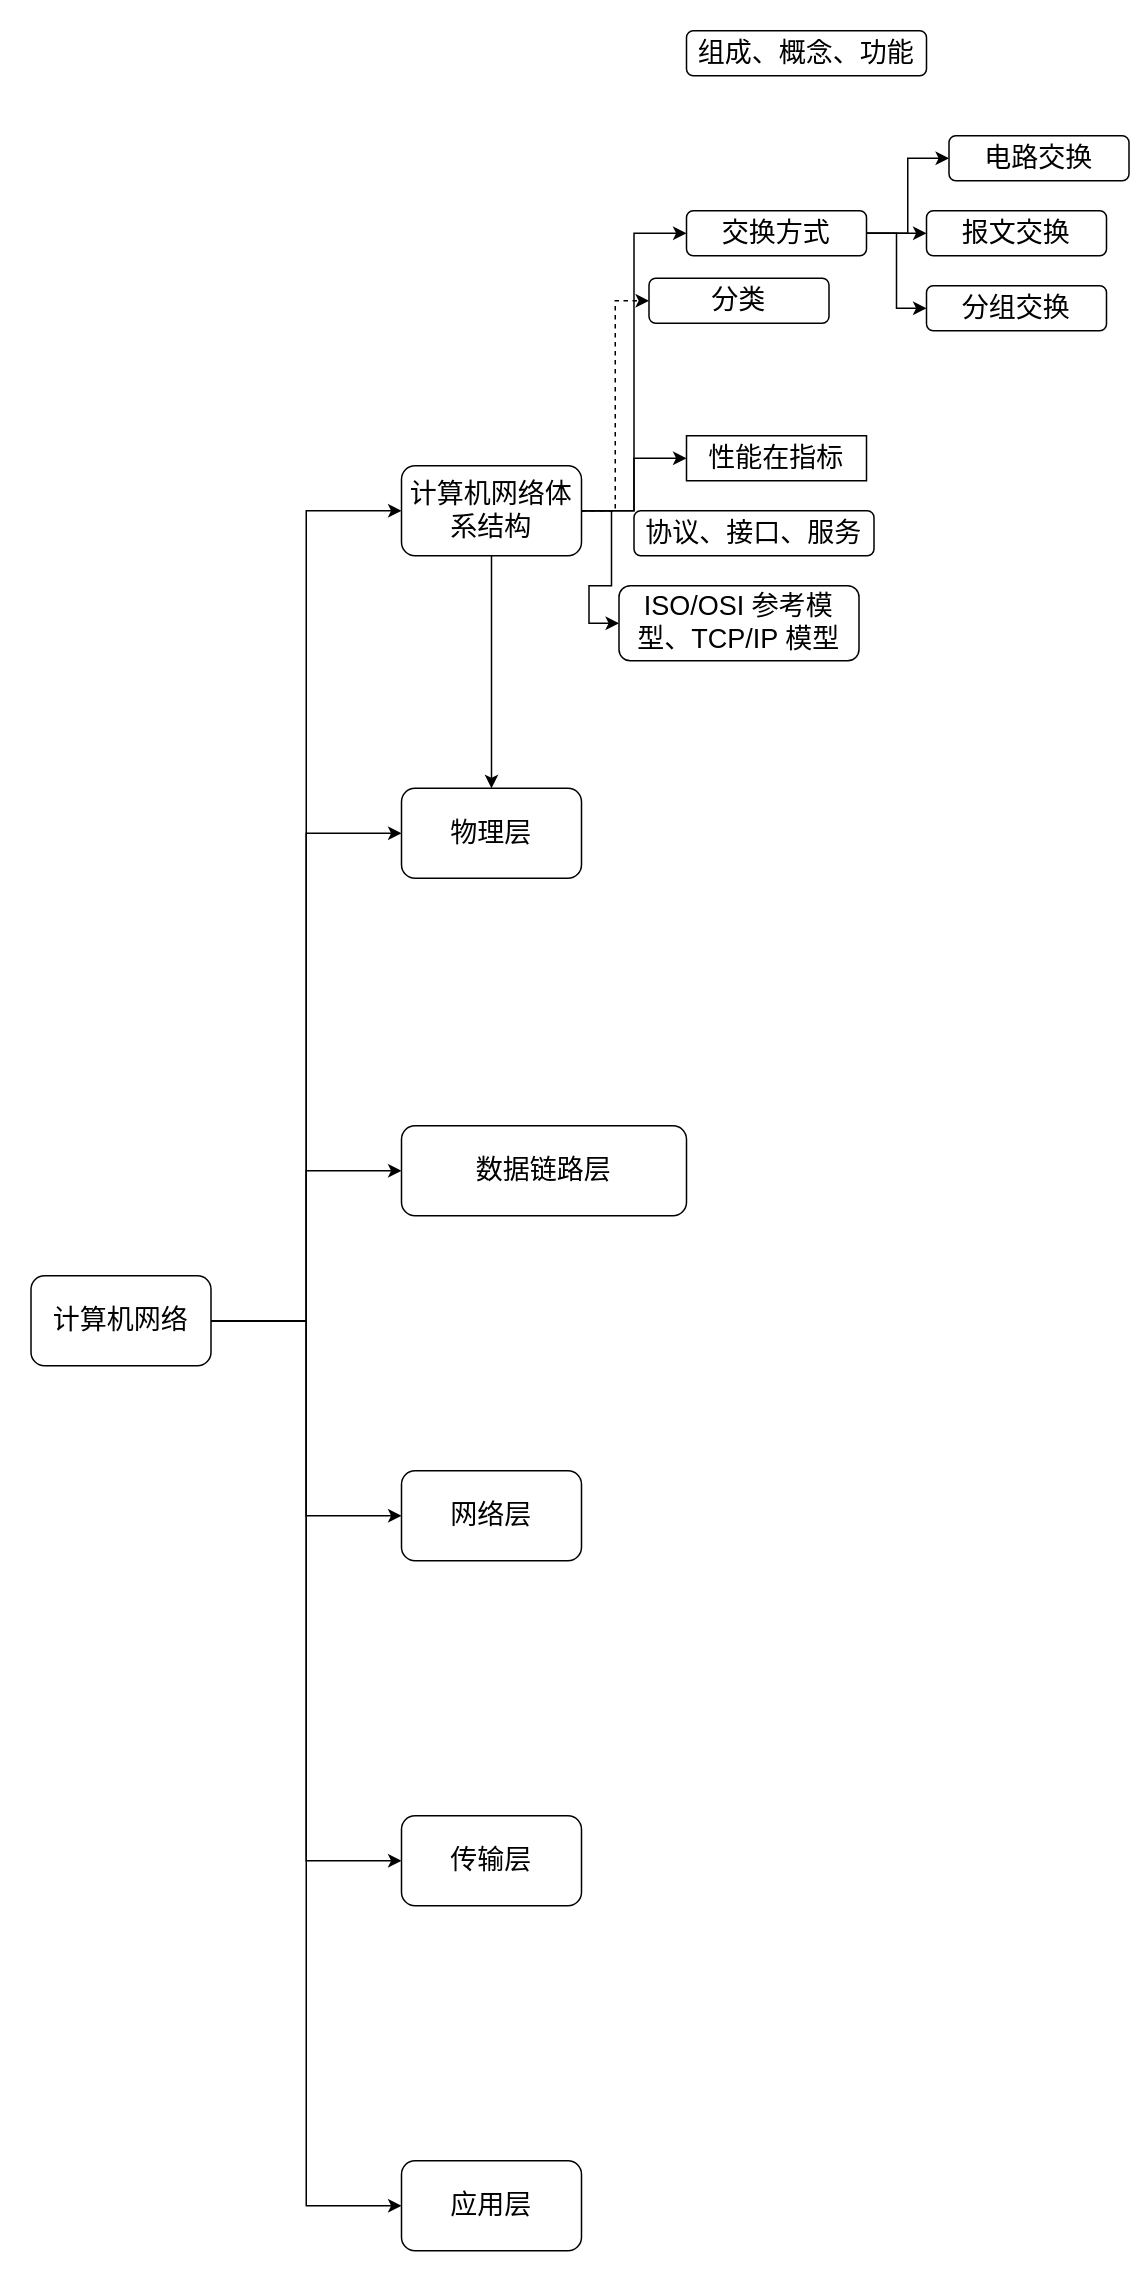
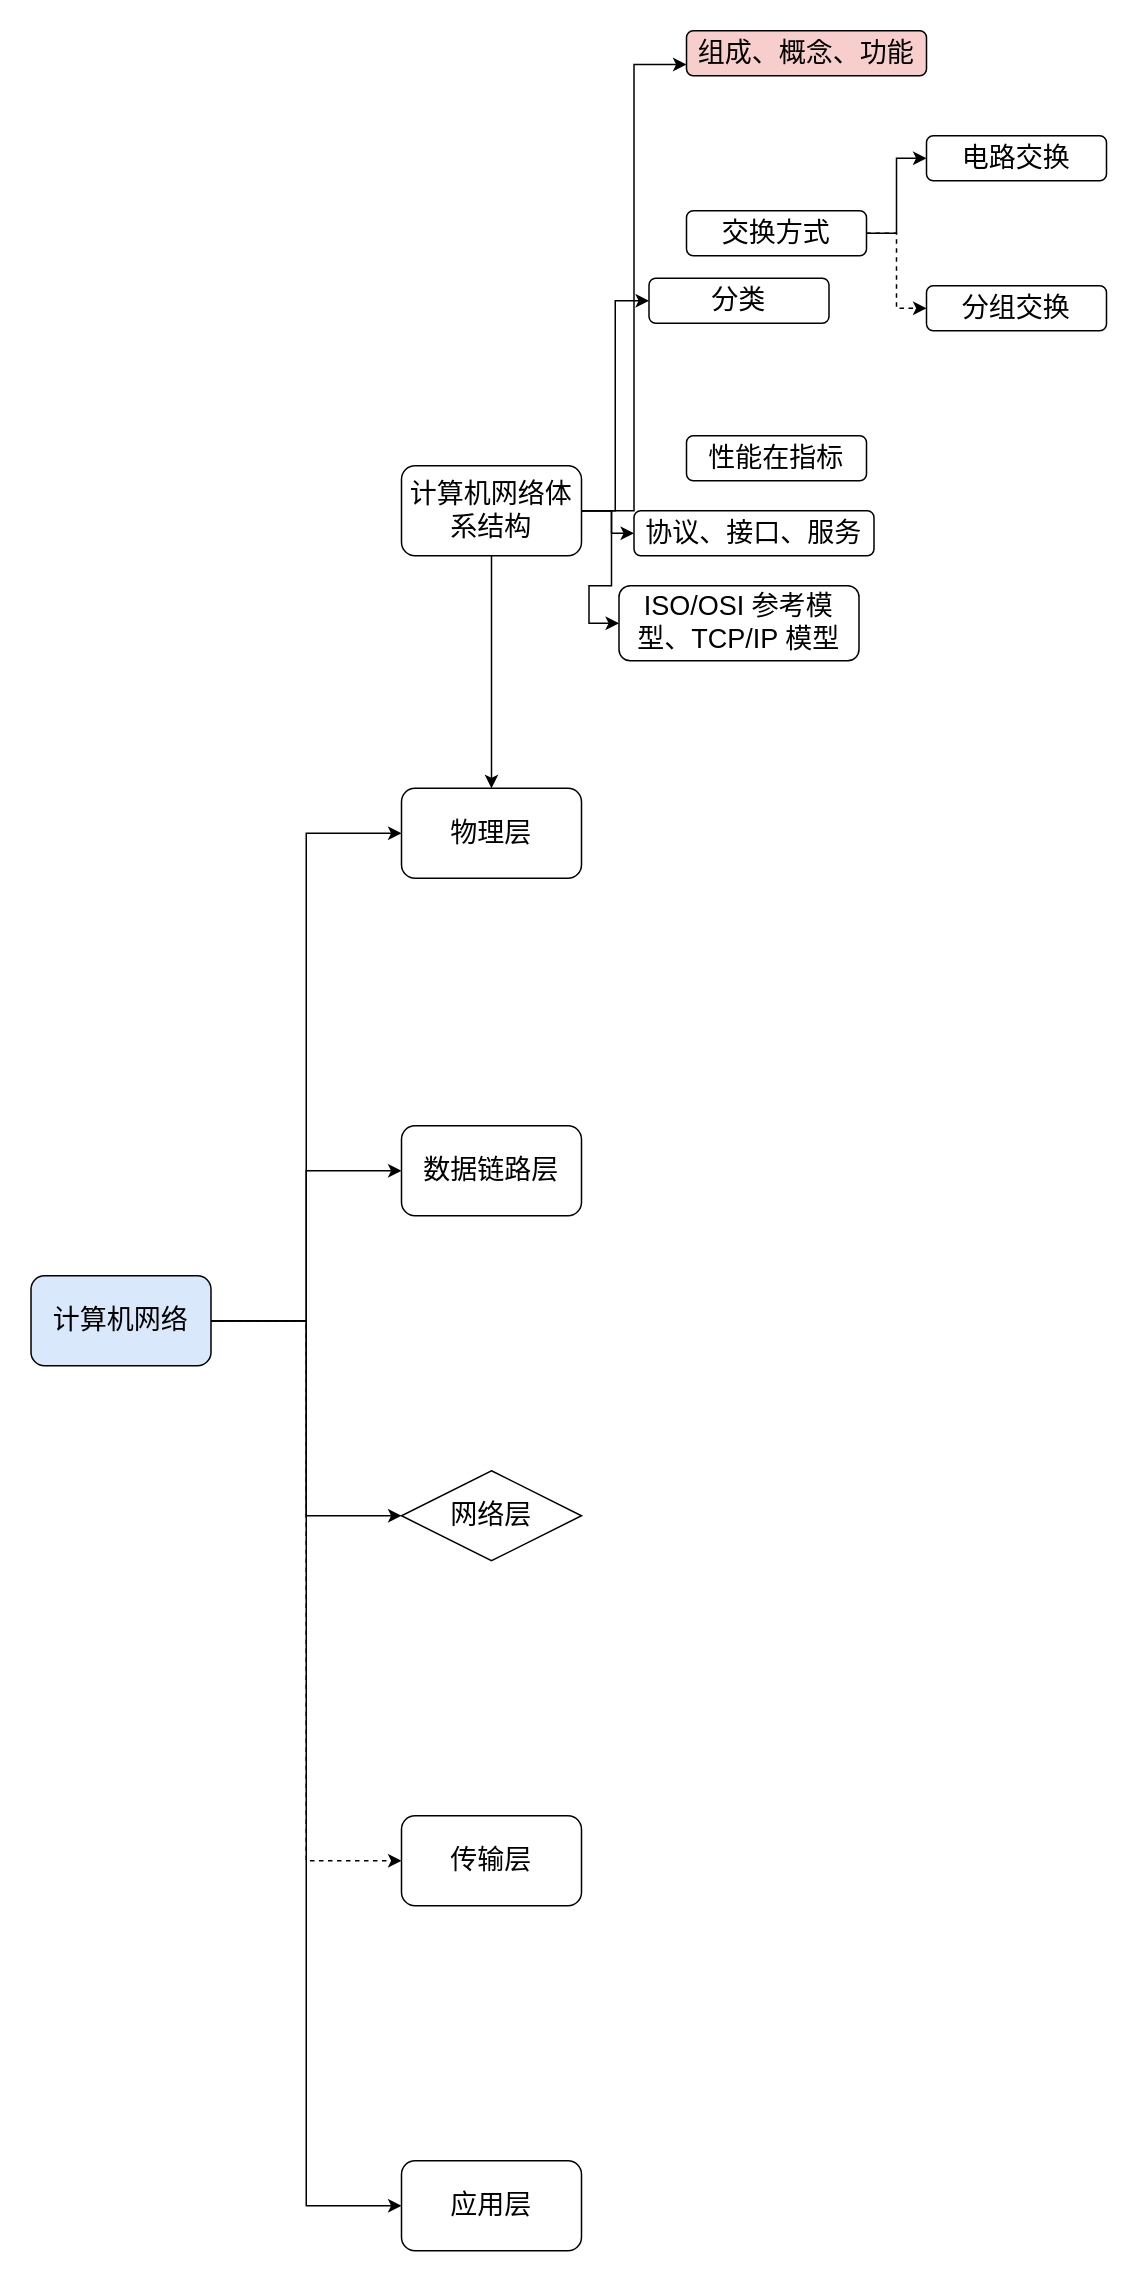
node "组成、概念、功能": fillcolor #ffffff -> #f8cecc
node "电路交换": moved (1039, 158) -> (1016, 158)
edge "计算机网络体系结构" -> "交换方式": removed
edge "交换方式" -> "报文交换": removed
node "报文交换": removed
edge "交换方式" -> "分组交换": style solid -> dashed
edge "计算机网络体系结构" -> "分类": style dashed -> solid
edge "计算机网络体系结构" -> "性能在指标": now "计算机网络体系结构" -> "组成、概念、功能"
node "性能在指标": shape rectangle -> rounded rectangle
edge "计算机网络体系结构" -> "协议、接口、服务": added
edge "计算机网络" -> "计算机网络体系结构": removed
node "数据链路层": size 285x90 -> 180x90
node "计算机网络": fillcolor #ffffff -> #dae8fc
node "网络层": shape rounded rectangle -> diamond
edge "计算机网络" -> "传输层": style solid -> dashed
